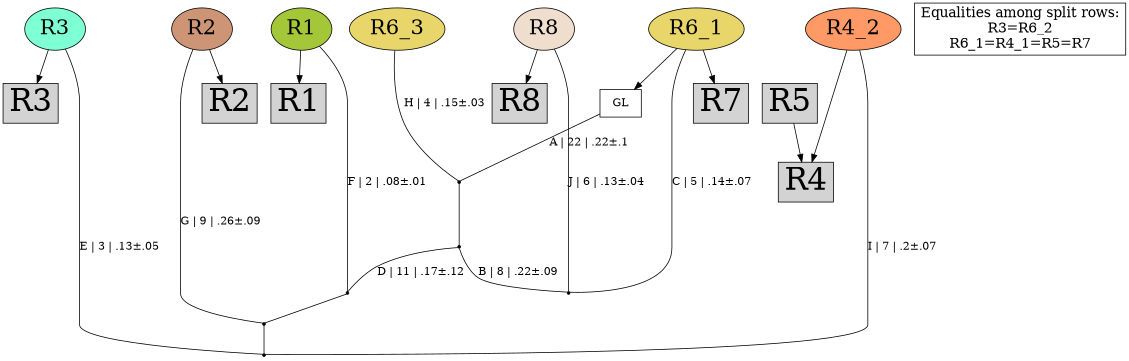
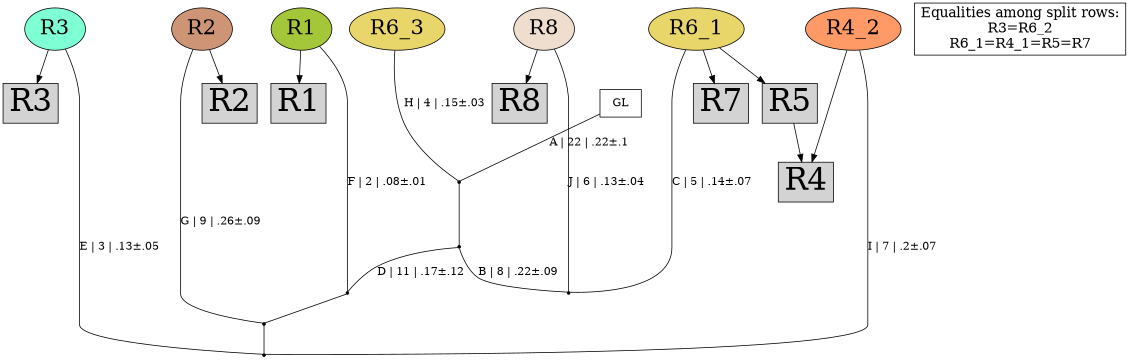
edge "R6_1" -> "GL": now "R6_1" -> "R5"
